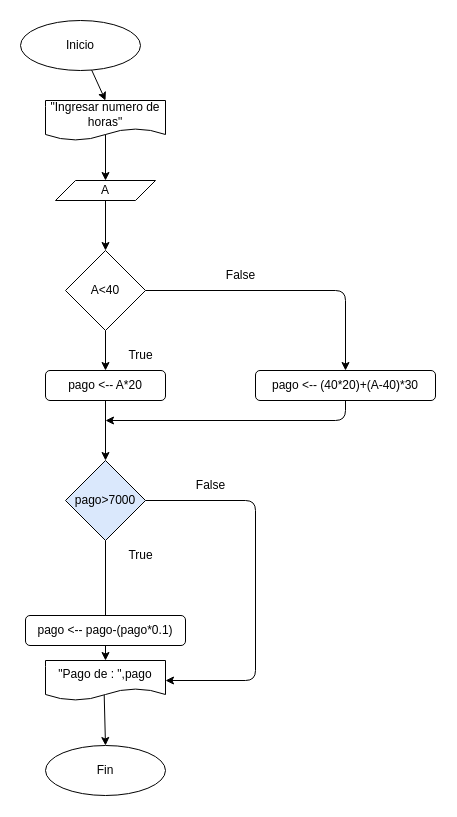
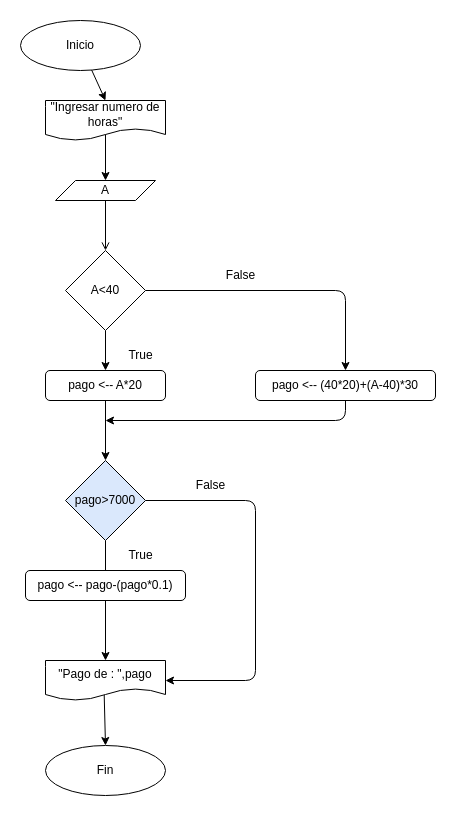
edge "A" -> "A<40": arrowhead classic -> open
node "pago <-- pago-(pago*0.1)": moved (106, 631) -> (106, 586)
